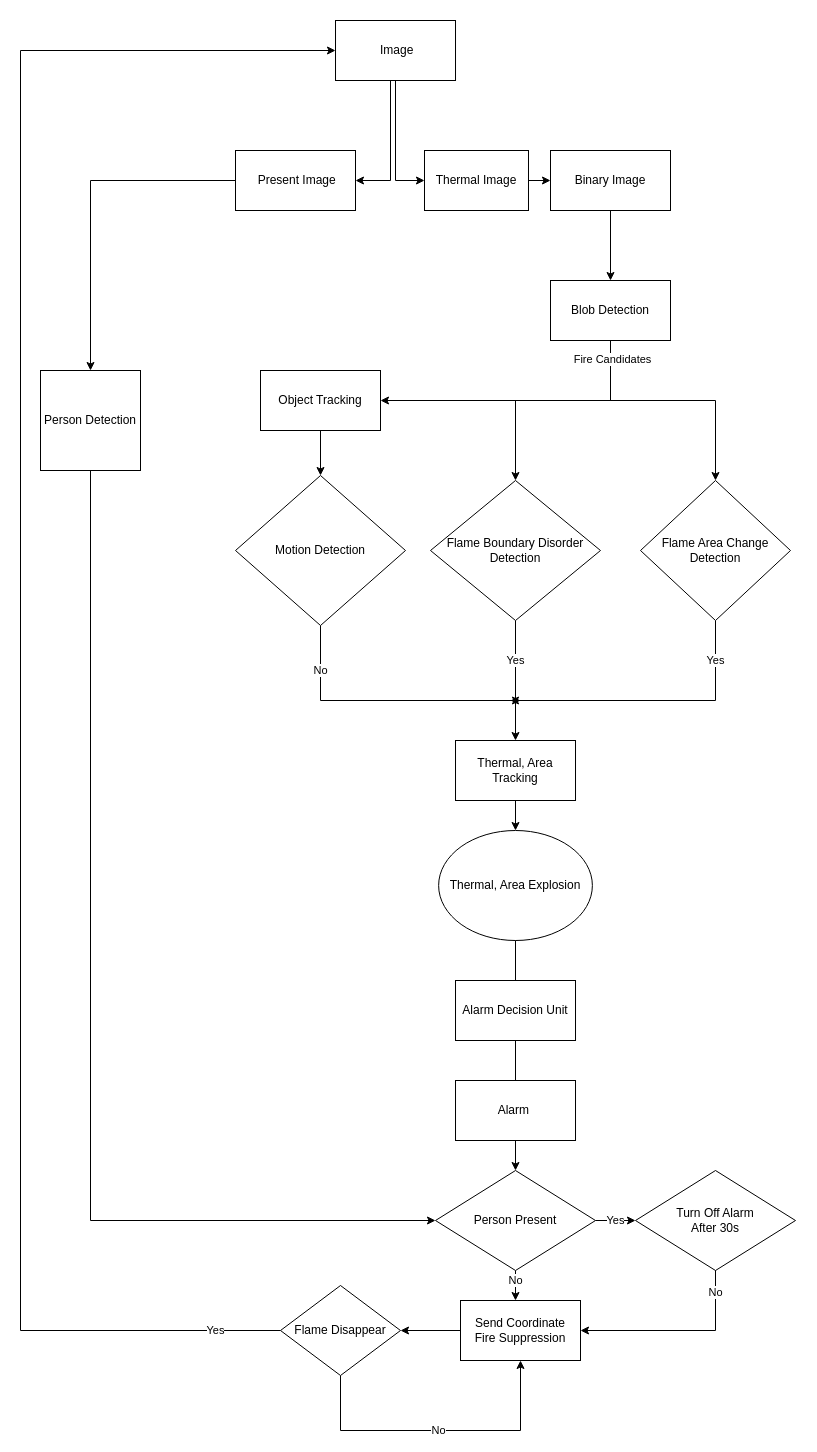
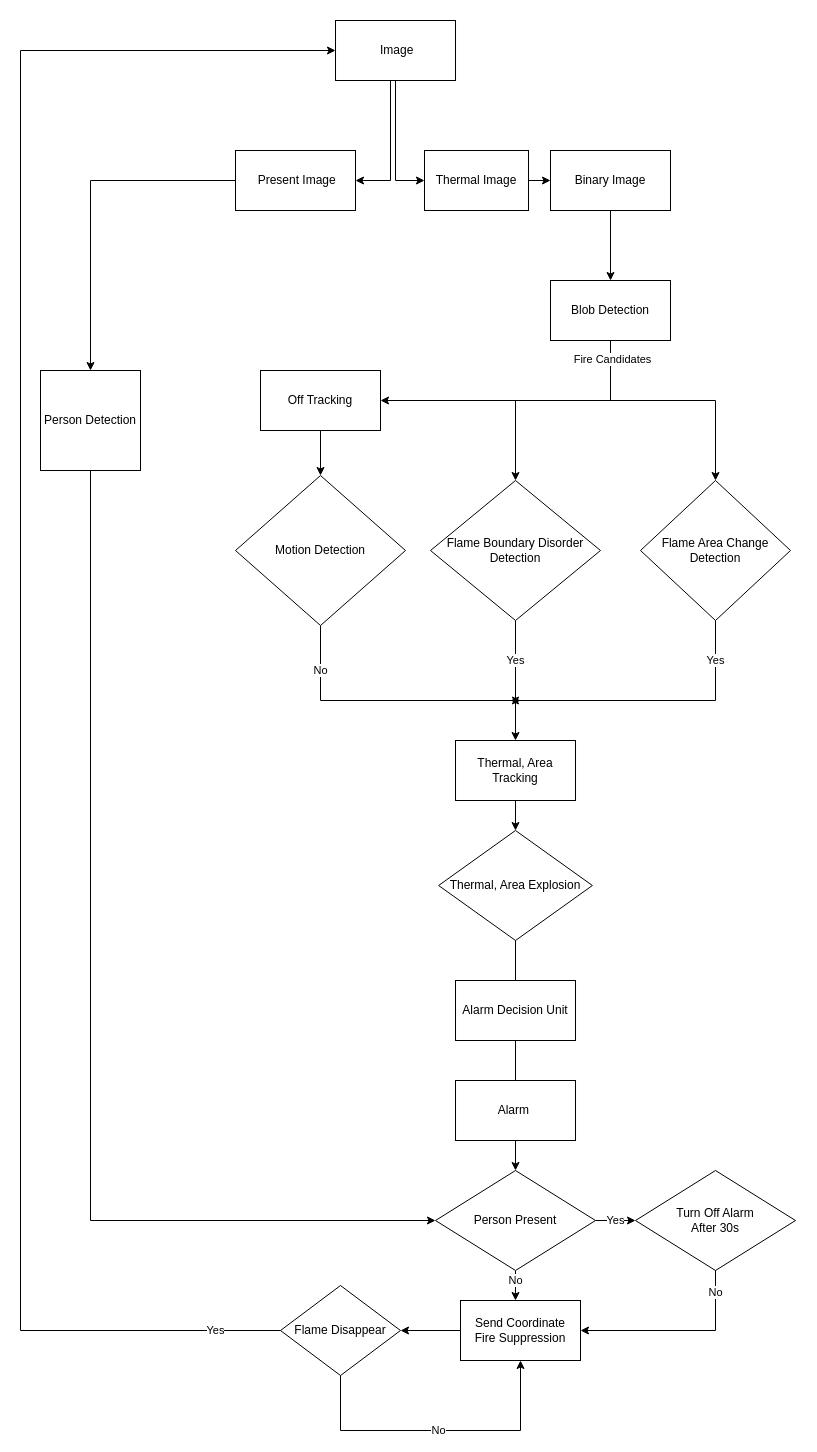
node "Object Tracking": label "Object Tracking" -> "Off Tracking"
node "Thermal, Area Explosion": shape ellipse -> diamond
